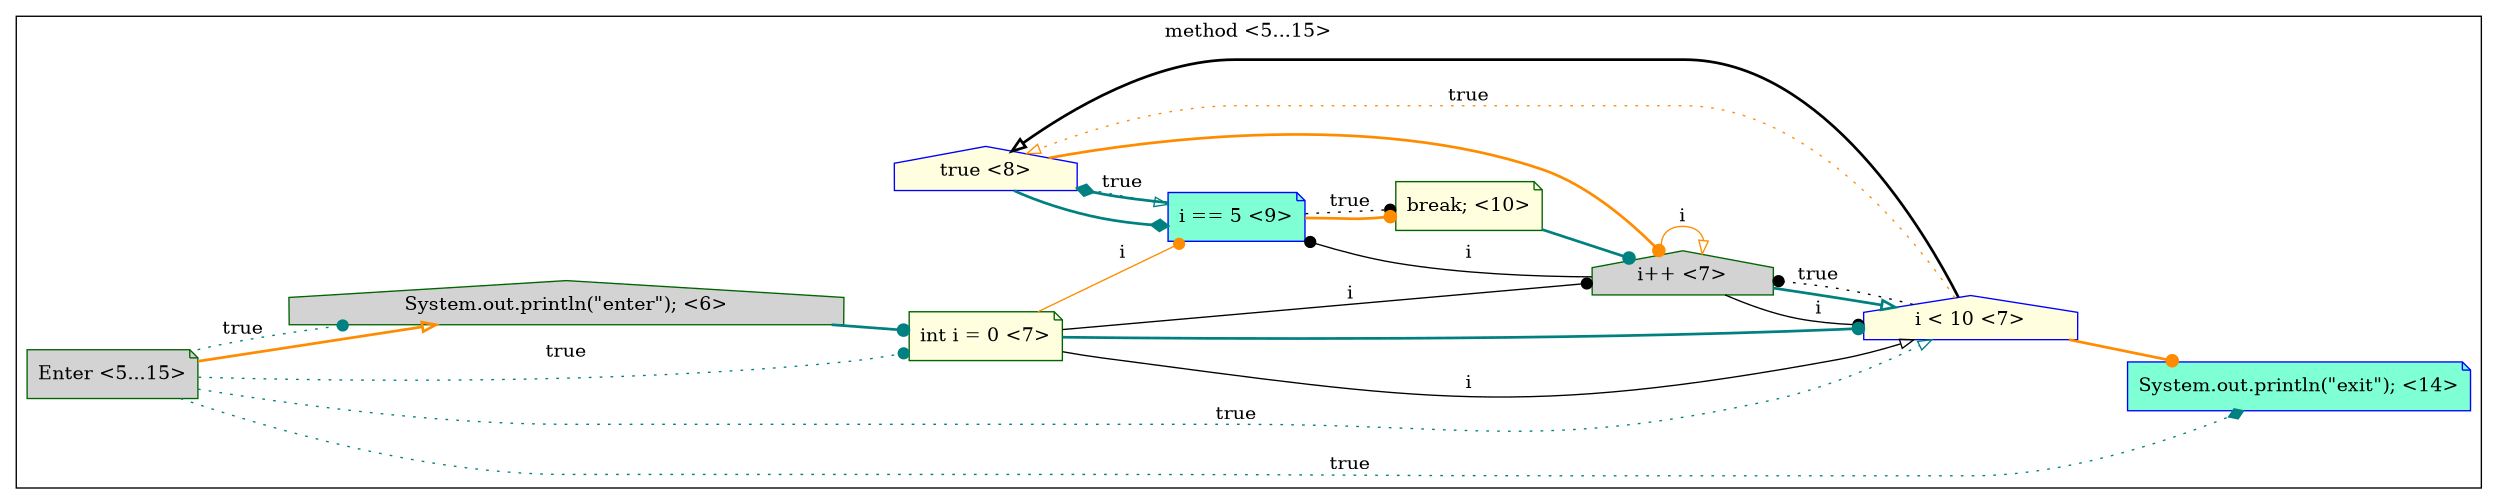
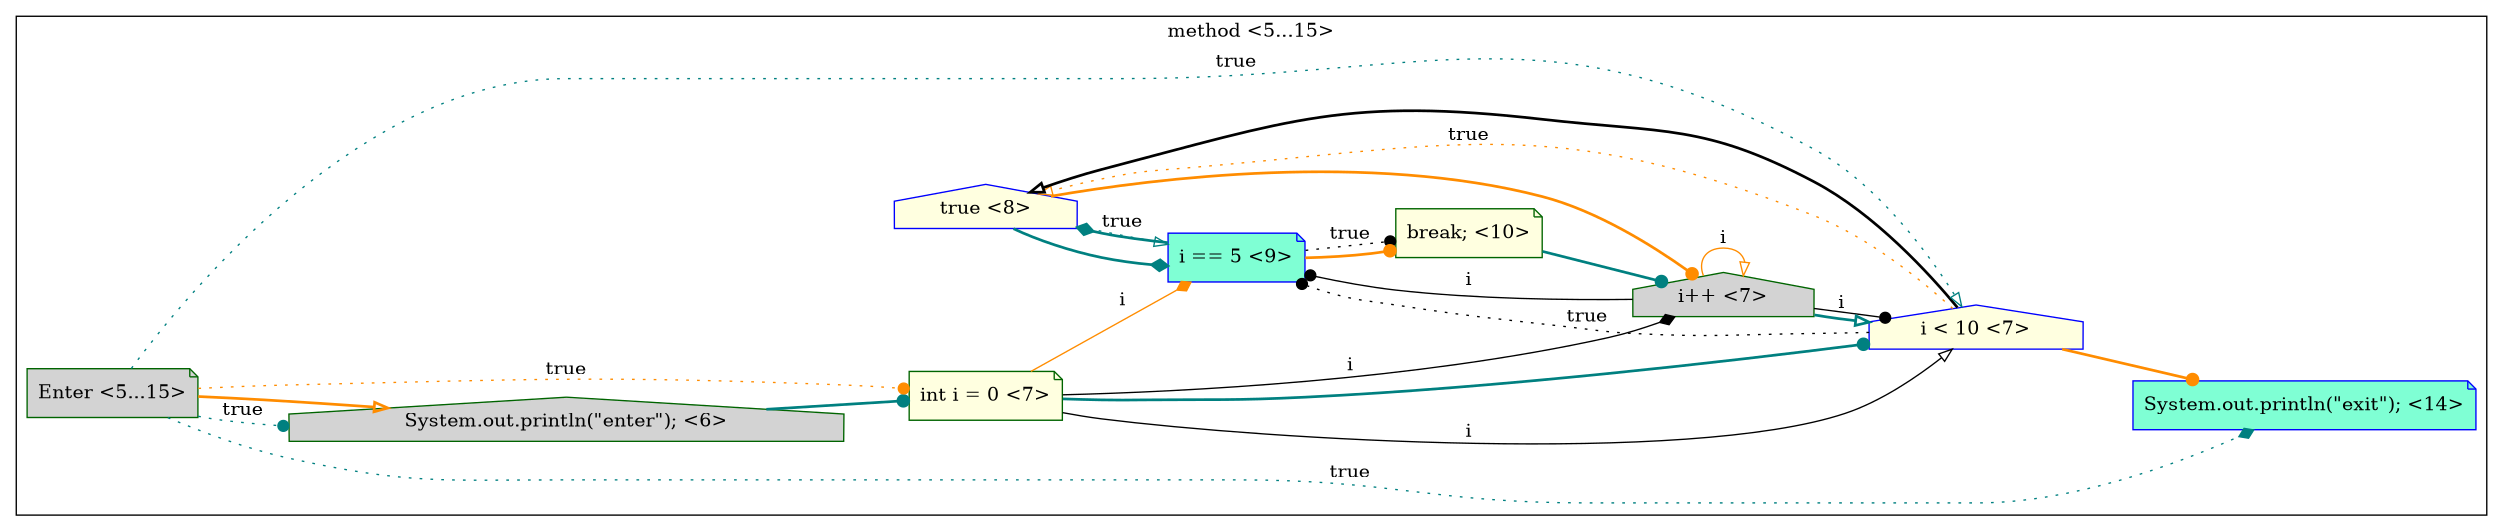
edge "int i = 0 <7>" -> "i == 5 <9>": arrowhead dot -> diamond
edge "i < 10 <7>" -> "i++ <7>": now "i < 10 <7>" -> "i == 5 <9>"
edge "int i = 0 <7>" -> "i++ <7>": arrowhead dot -> diamond
edge "Enter <5...15>" -> "int i = 0 <7>": color teal -> darkorange
